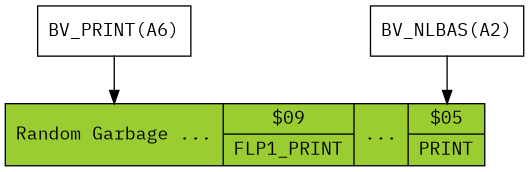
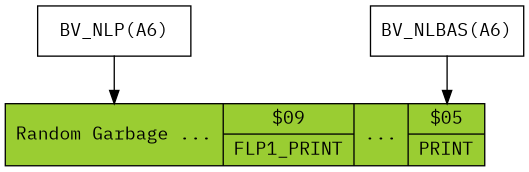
node "BV_PRINT(A6)": label "BV_PRINT(A6)" -> "BV_NLP(A6)"
node "BV_NLBAS(A2)": label "BV_NLBAS(A2)" -> "BV_NLBAS(A6)"
